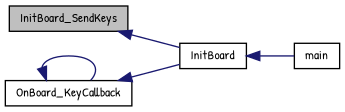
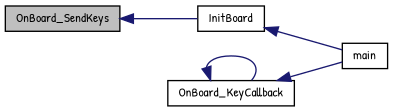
node "InitBoard_SendKeys": label "InitBoard_SendKeys" -> "OnBoard_SendKeys"
edge "InitBoard" -> "OnBoard_KeyCallback": now "main" -> "OnBoard_KeyCallback"
